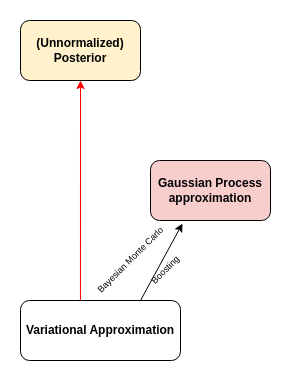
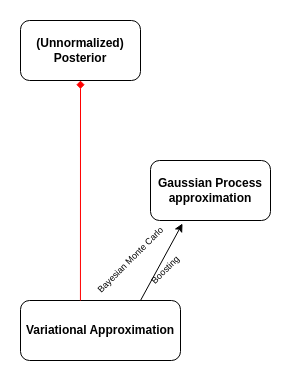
node "(Unnormalized) Posterior": fillcolor #fff2cc -> #ffffff
edge "Bayesian Monte Carlo" -> "(Unnormalized) Posterior": arrowhead classic -> diamond
node "Gaussian Process approximation": fillcolor #f8cecc -> #ffffff
